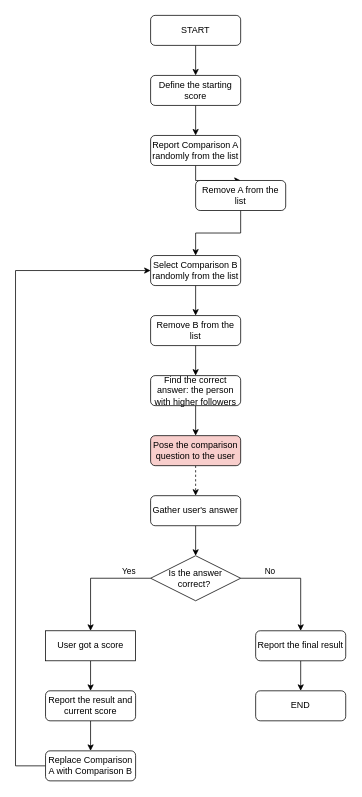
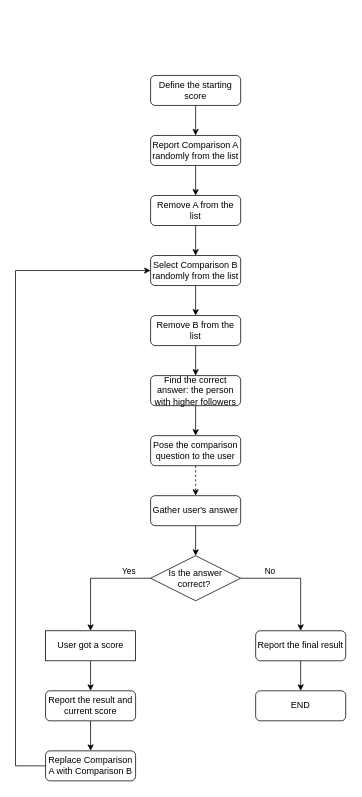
node "START": removed
edge "START" -> "Define the starting score": removed
node "Remove A from the list": moved (240, 195) -> (195, 210)
node "Pose the comparison question to the user": fillcolor #f8cecc -> #ffffff
